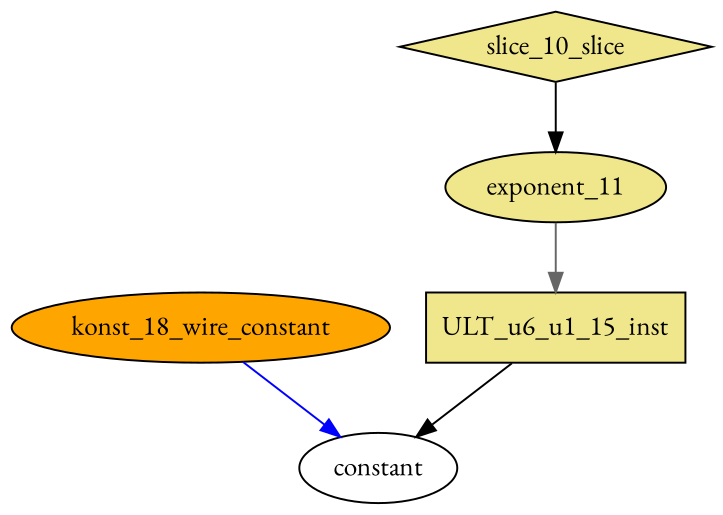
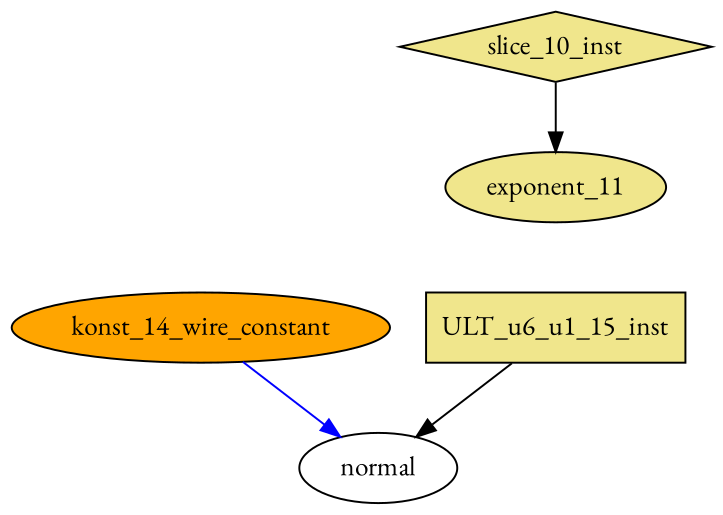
node "slice_10_slice": label "slice_10_slice" -> "slice_10_inst"
edge "exponent_11" -> "ULT_u6_u1_15_inst": removed
node "konst_18_wire_constant": label "konst_18_wire_constant" -> "konst_14_wire_constant"
node "constant": label "constant" -> "normal"
